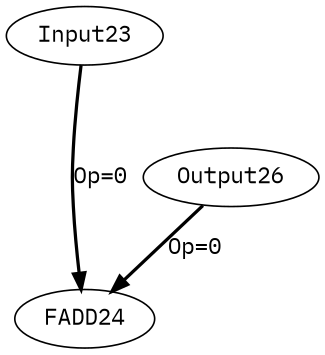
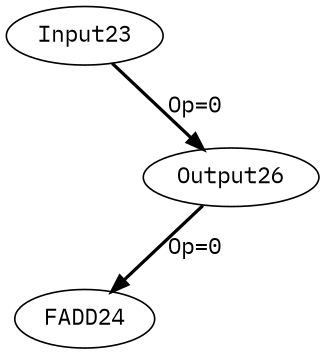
edge "Input23" -> "FADD24": now "Input23" -> "Output26"
